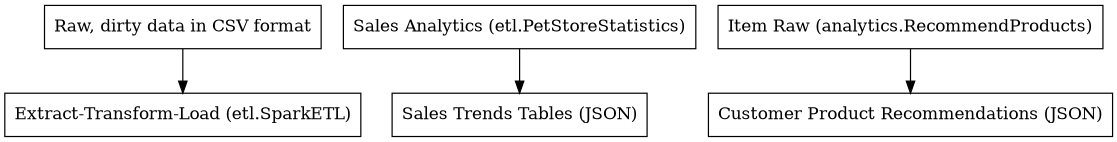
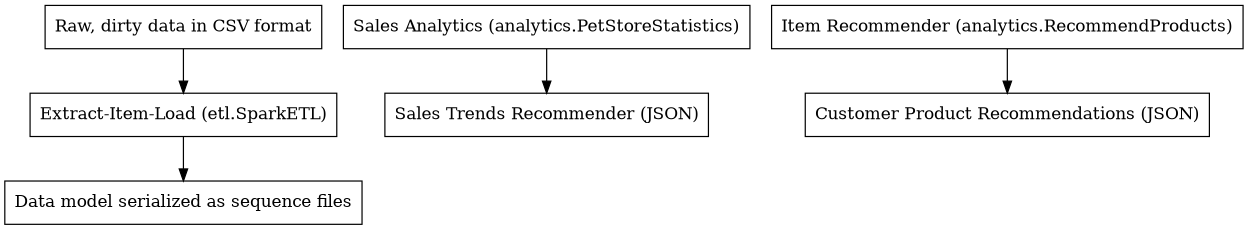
node "Sales Analytics (etl.PetStoreStatistics)": label "Sales Analytics (etl.PetStoreStatistics)" -> "Sales Analytics (analytics.PetStoreStatistics)"
node "Item Raw (analytics.RecommendProducts)": label "Item Raw (analytics.RecommendProducts)" -> "Item Recommender (analytics.RecommendProducts)"
node "Extract-Transform-Load (etl.SparkETL)": label "Extract-Transform-Load (etl.SparkETL)" -> "Extract-Item-Load (etl.SparkETL)"
node "Sales Trends Tables (JSON)": label "Sales Trends Tables (JSON)" -> "Sales Trends Recommender (JSON)"
node "Data model serialized as sequence files": added
